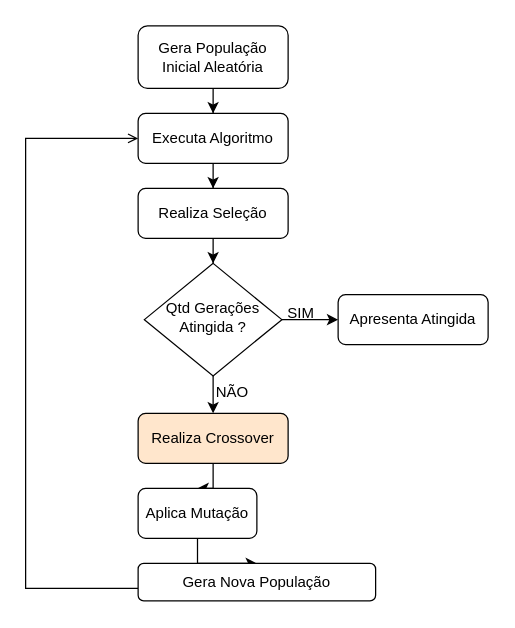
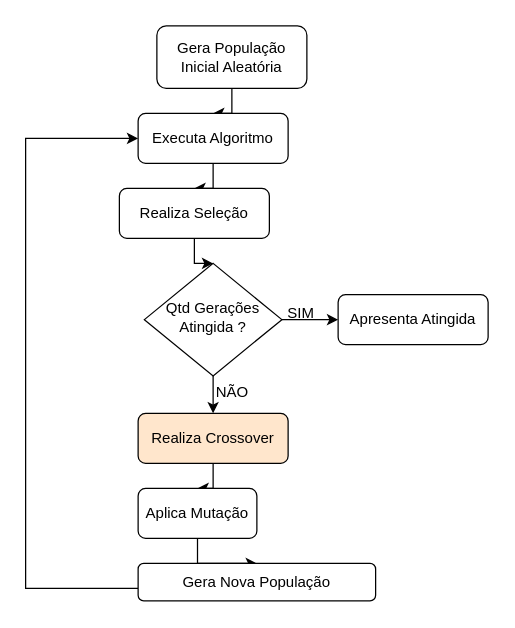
node "Gera População Inicial Aleatória": moved (213, 57) -> (232, 57)
edge "Gera Nova População" -> "Executa Algoritmo": arrowhead open -> classic
node "Realiza Seleção": moved (213, 213) -> (194, 213)
